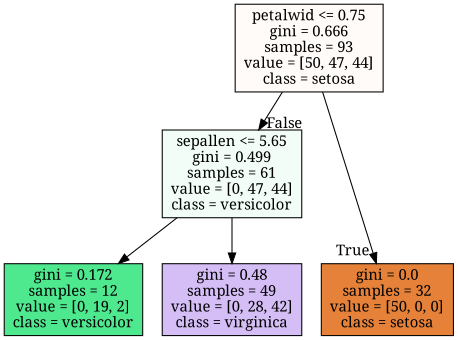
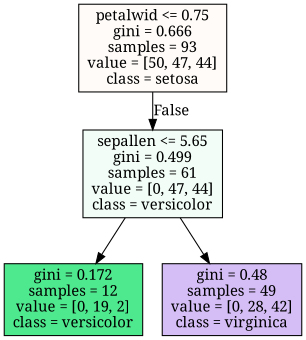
node "gini = 0.0 samples = 32 value = [50, 0, 0] class = setosa": removed
